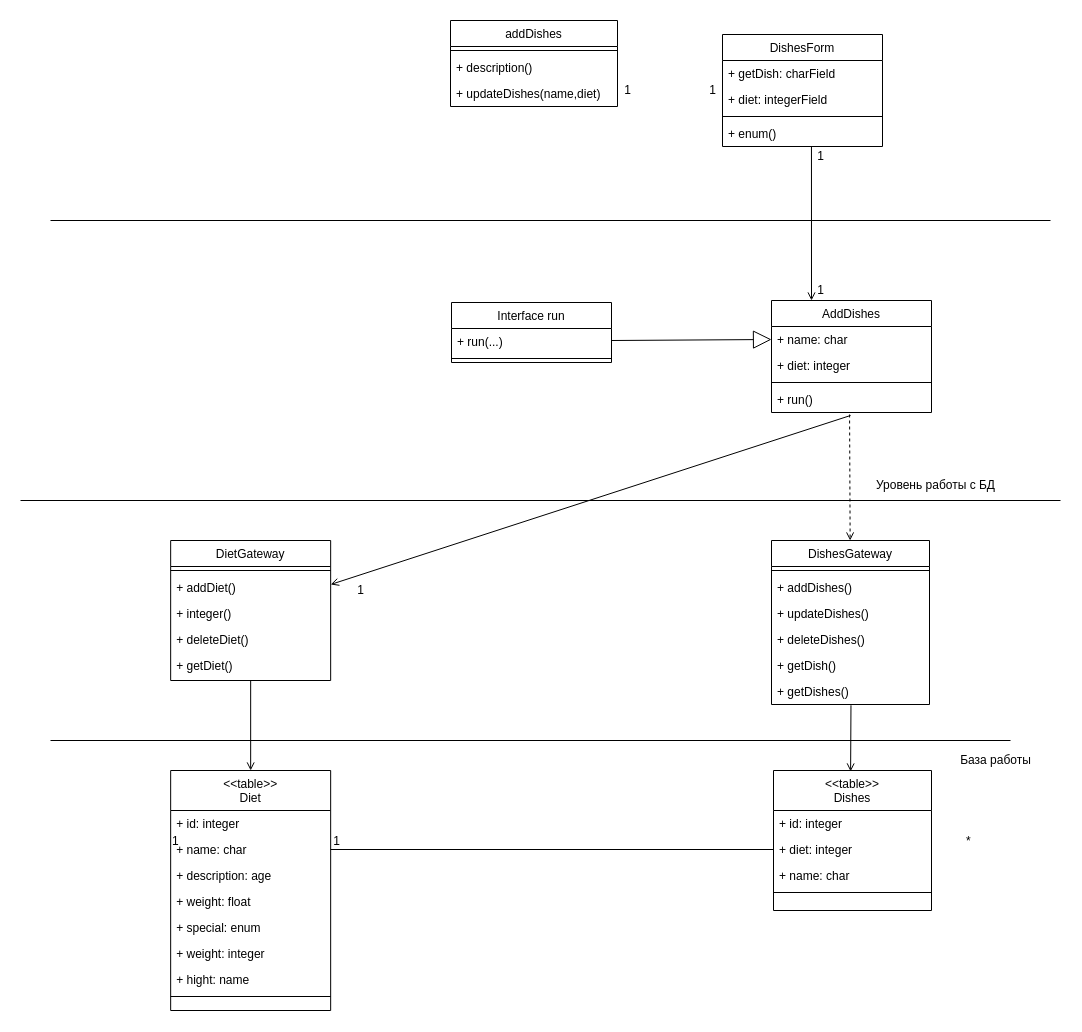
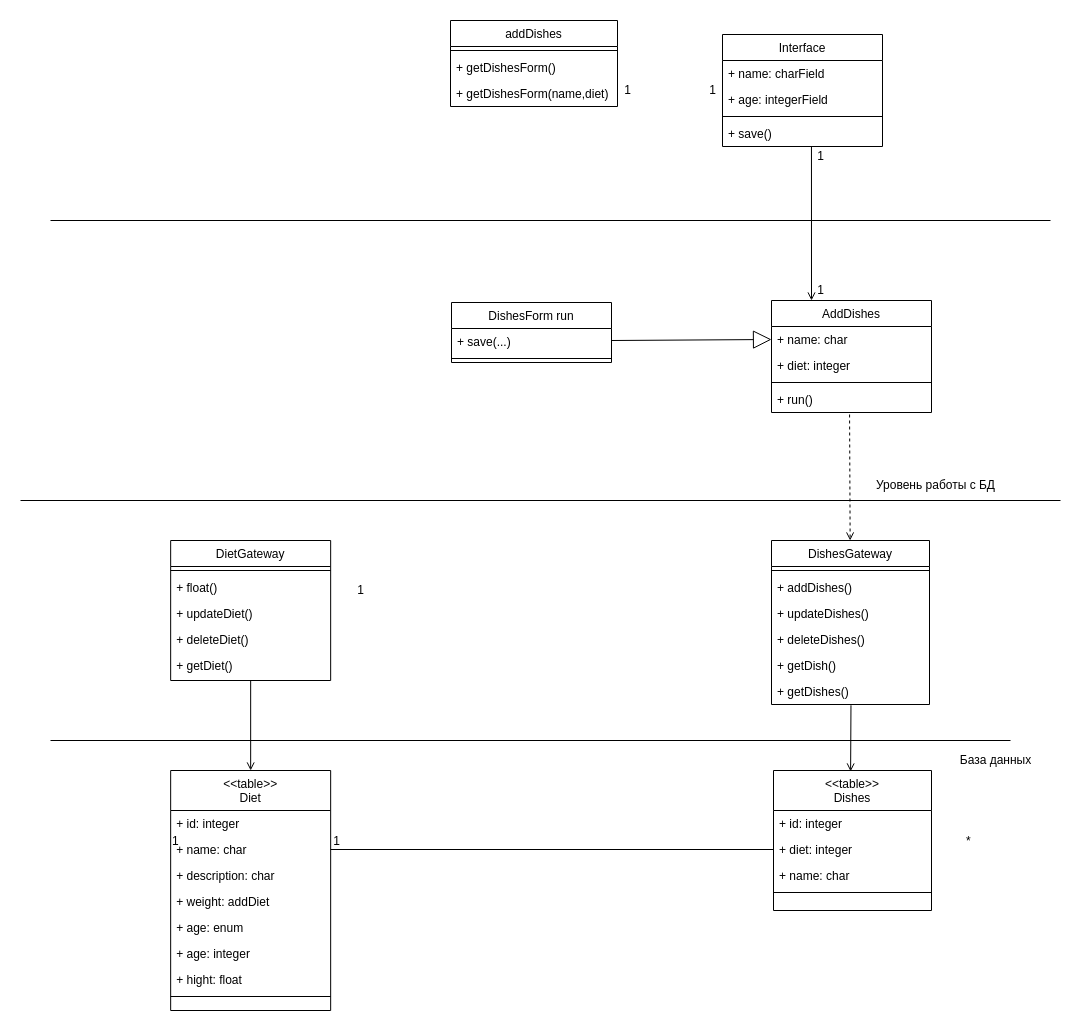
node "DishesForm": label "DishesForm" -> "Interface"
node "+ description()": label "+ description()" -> "+ getDishesForm()"
node "+ getDish: charField": label "+ getDish: charField" -> "+ name: charField"
node "+ updateDishes(name,diet)": label "+ updateDishes(name,diet)" -> "+ getDishesForm(name,diet)"
node "+ diet: integerField": label "+ diet: integerField" -> "+ age: integerField"
node "+ enum()": label "+ enum()" -> "+ save()"
node "Interface run": label "Interface run" -> "DishesForm run"
node "+ run(...)": label "+ run(...)" -> "+ save(...)"
edge "+ run()" -> "DietGateway": removed
node "+ addDiet()": label "+ addDiet()" -> "+ float()"
node "+ integer()": label "+ integer()" -> "+ updateDiet()"
node "База работы": label "База работы" -> "База данных"
node "+ description: age": label "+ description: age" -> "+ description: char"
node "+ weight: float": label "+ weight: float" -> "+ weight: addDiet"
node "+ special: enum": label "+ special: enum" -> "+ age: enum"
node "+ weight: integer": label "+ weight: integer" -> "+ age: integer"
node "+ hight: name": label "+ hight: name" -> "+ hight: float"
